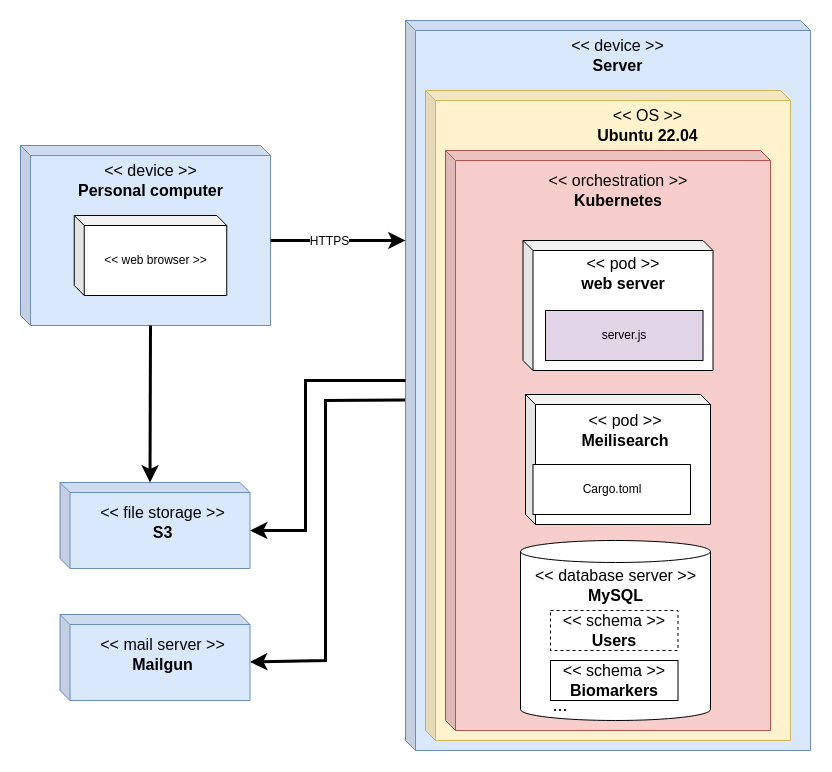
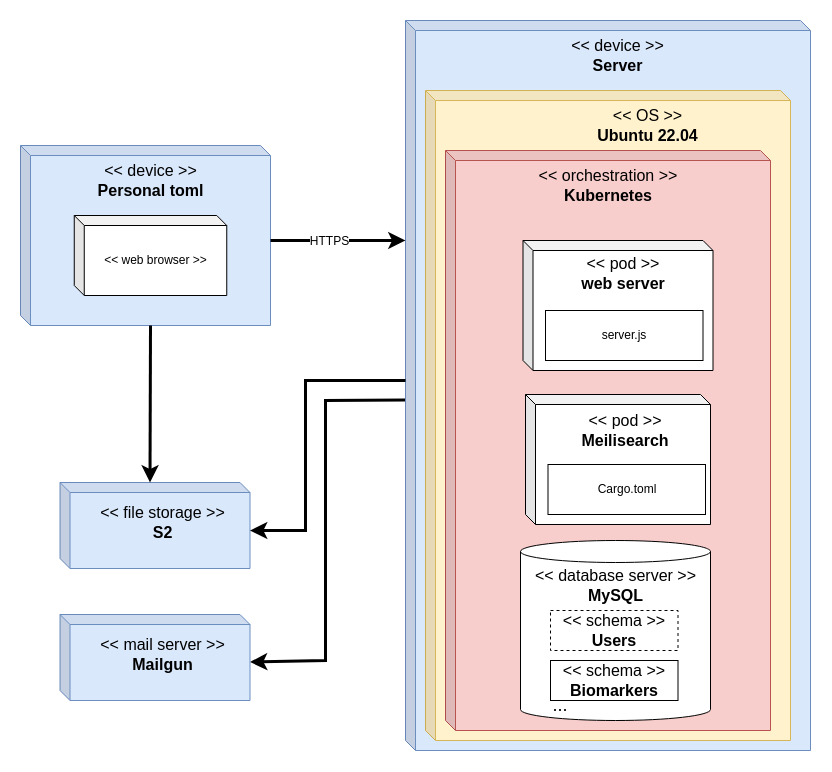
node "<< device >> Personal computer": label "<< device >> Personal computer" -> "<< device >> Personal toml"
node "<< orchestration >> Kubernetes": moved (618, 191) -> (608, 186)
node "server.js": fillcolor #e1d5e7 -> #ffffff
node "Cargo.toml": moved (612, 490) -> (627, 490)
node "<< file storage >> S3": label "<< file storage >> S3" -> "<< file storage >> S2"
